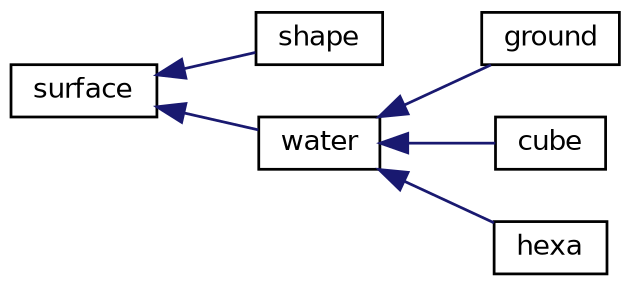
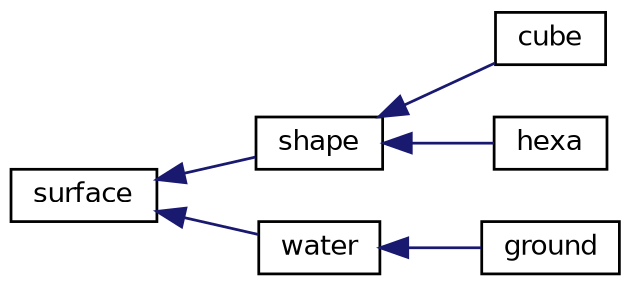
edge "cube" -> "water": now "cube" -> "shape"
edge "hexa" -> "water": now "hexa" -> "shape"
